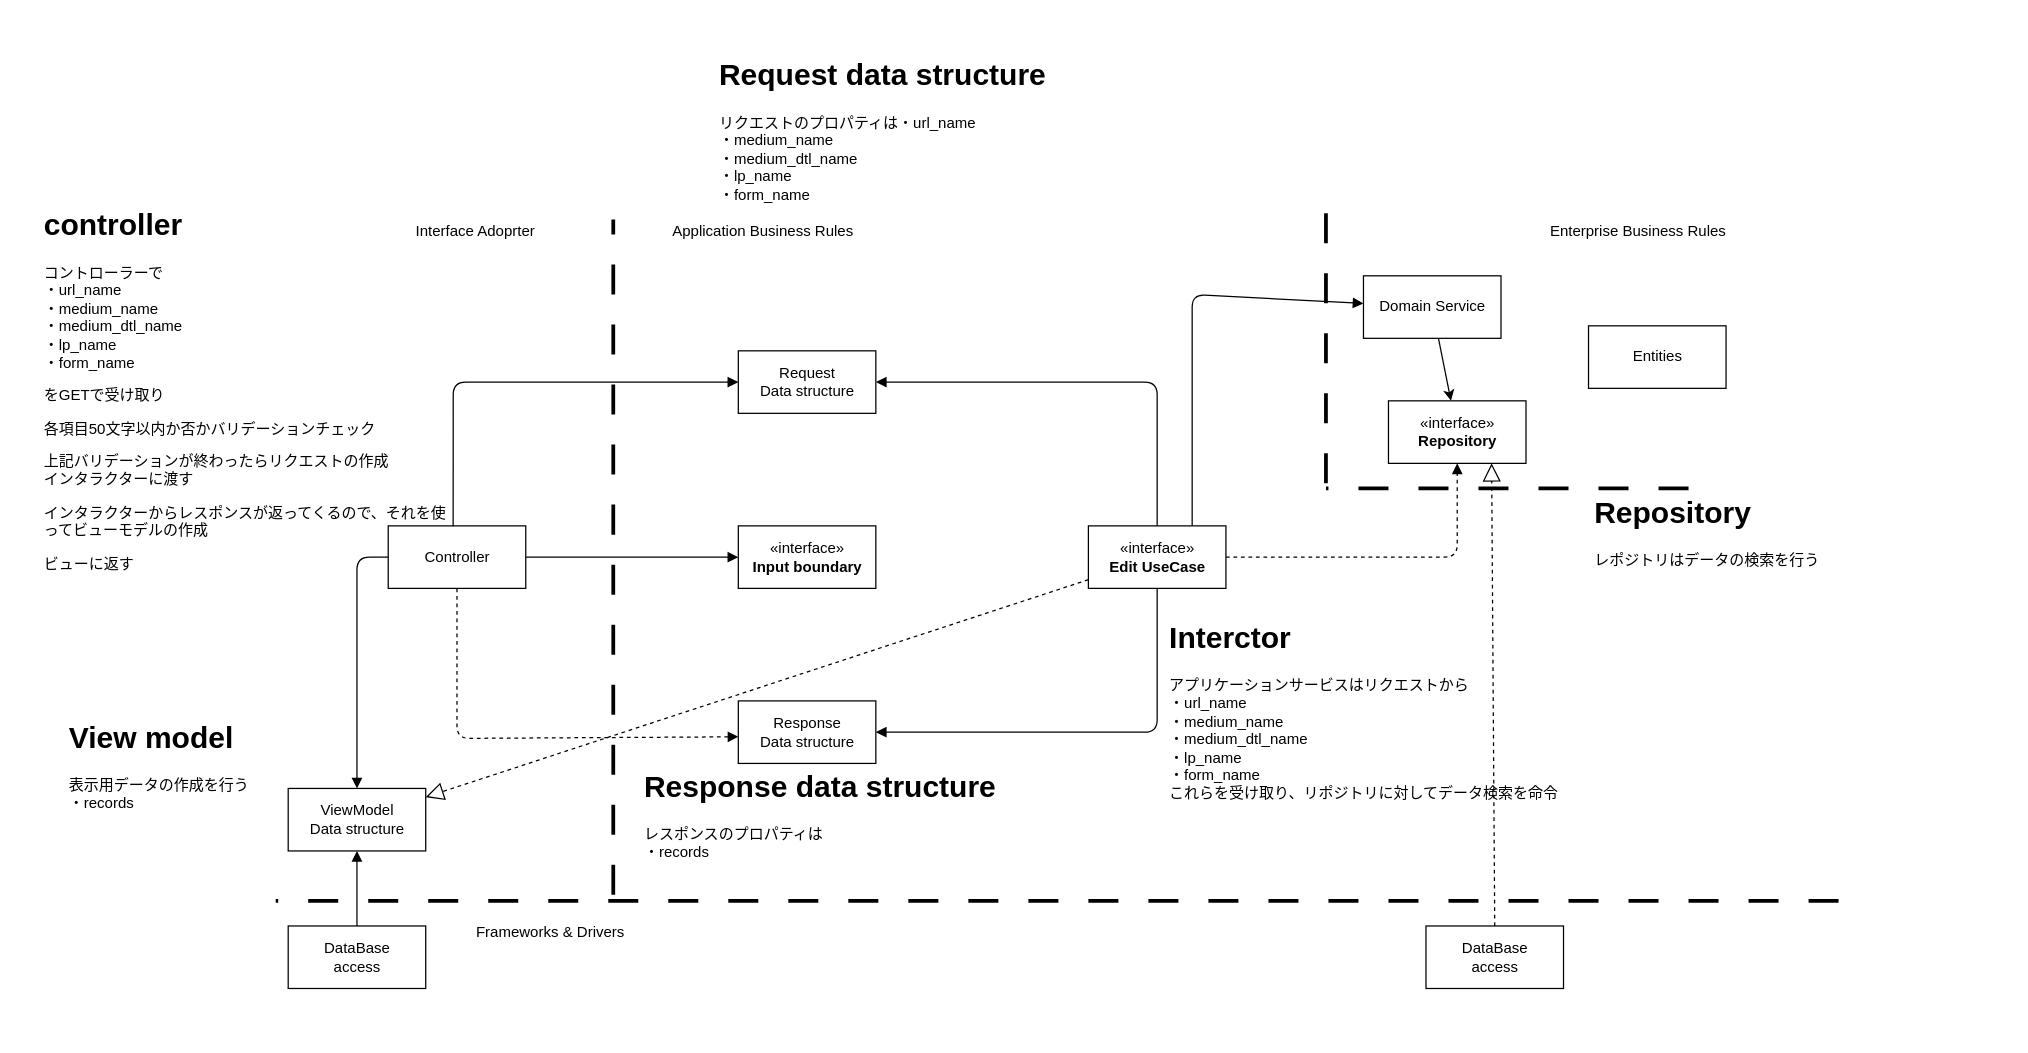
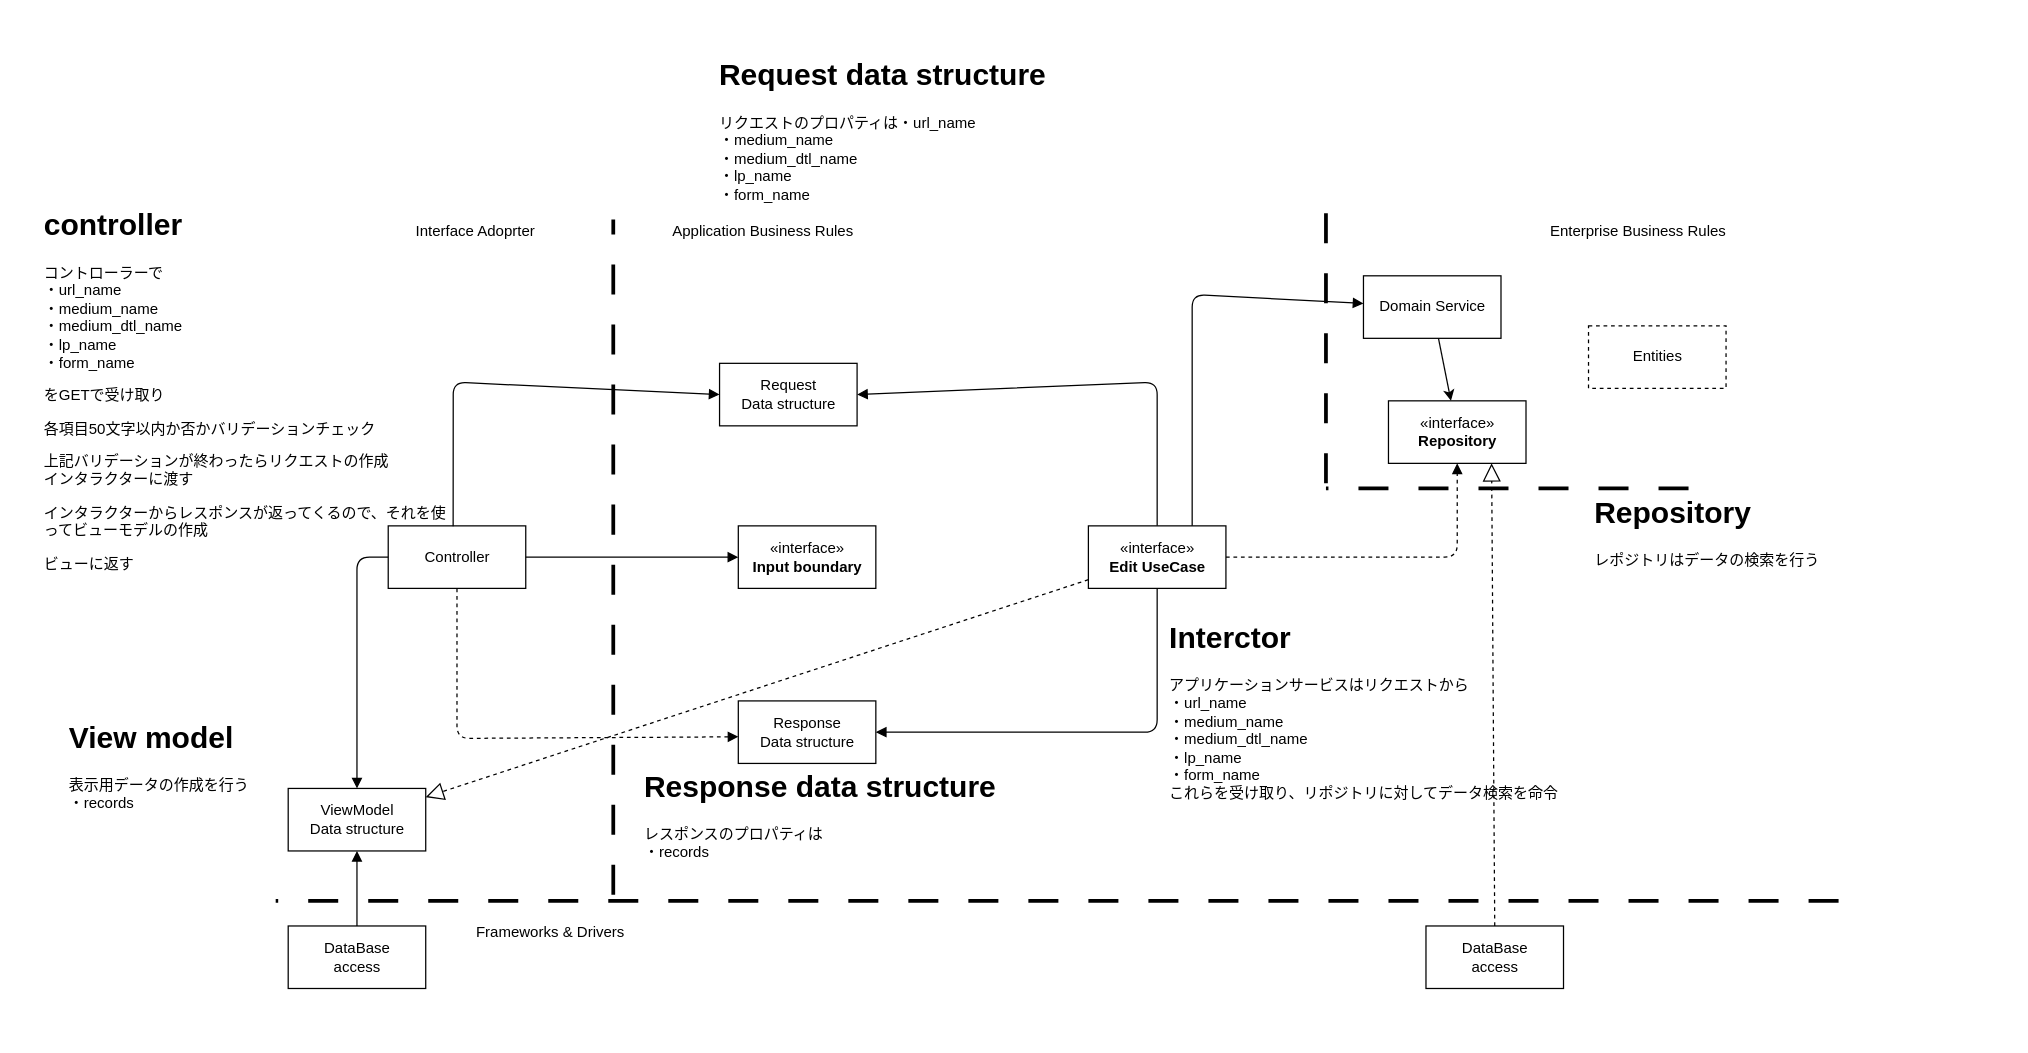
node "Entities": style solid -> dashed
node "Request Data structure": moved (807, 382) -> (788, 394)
